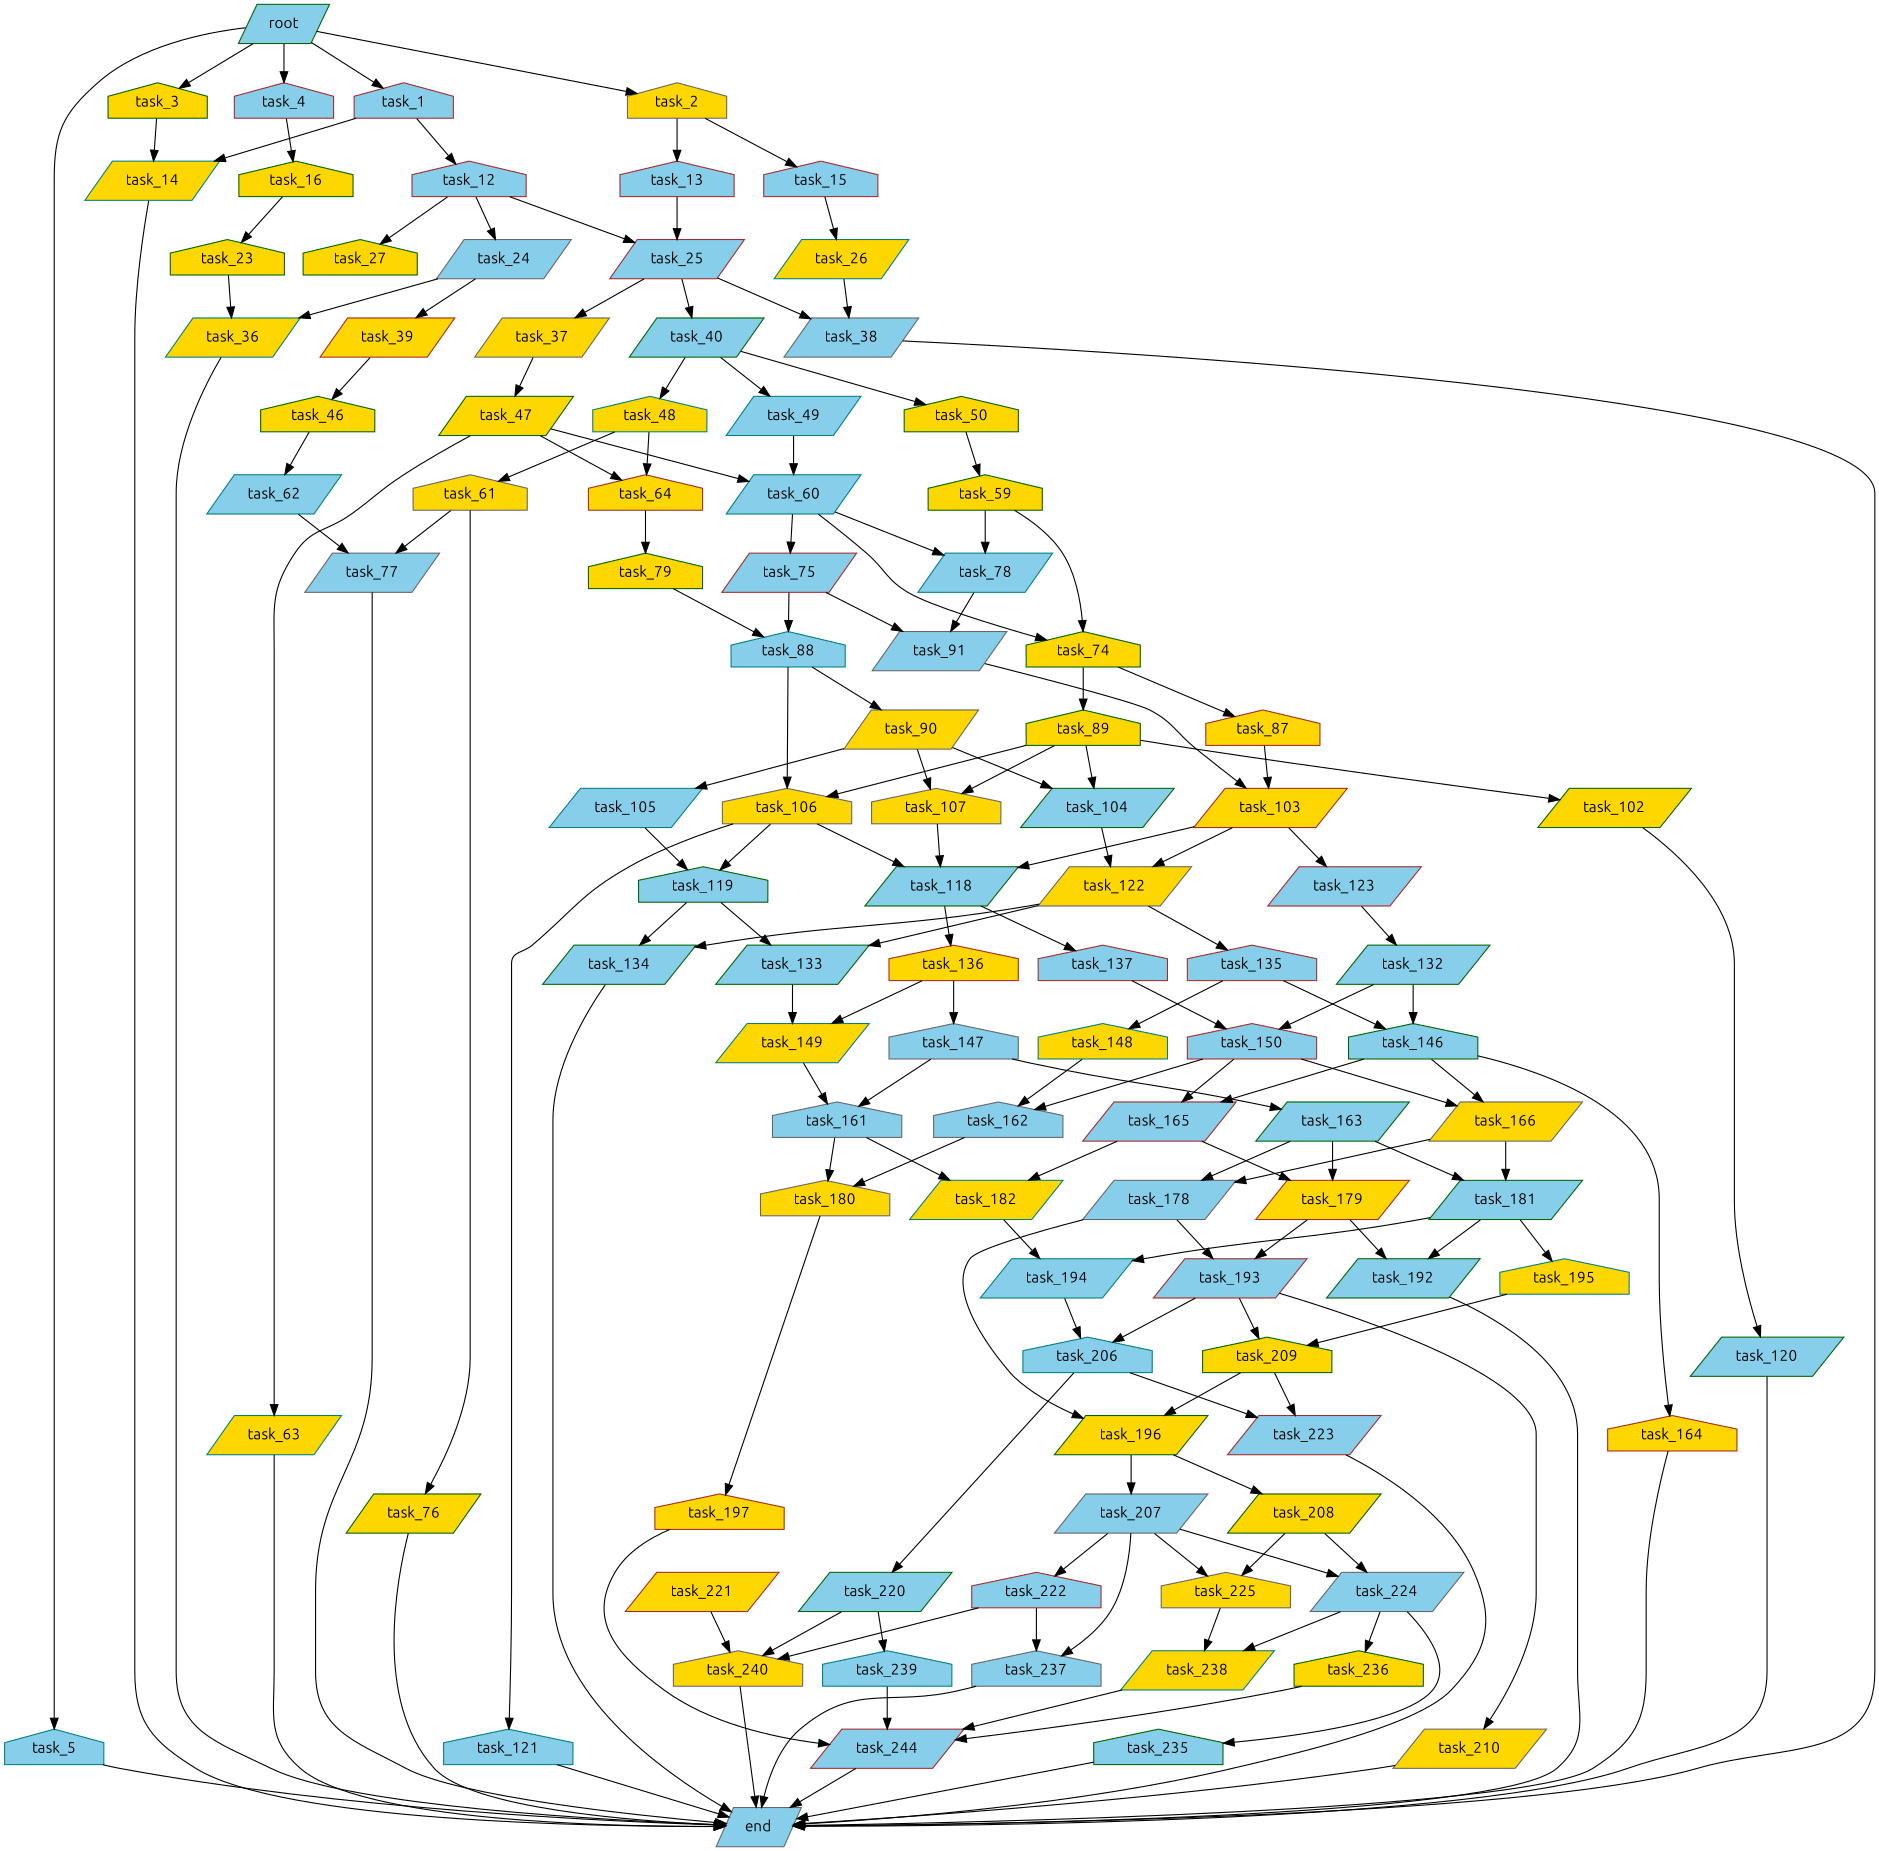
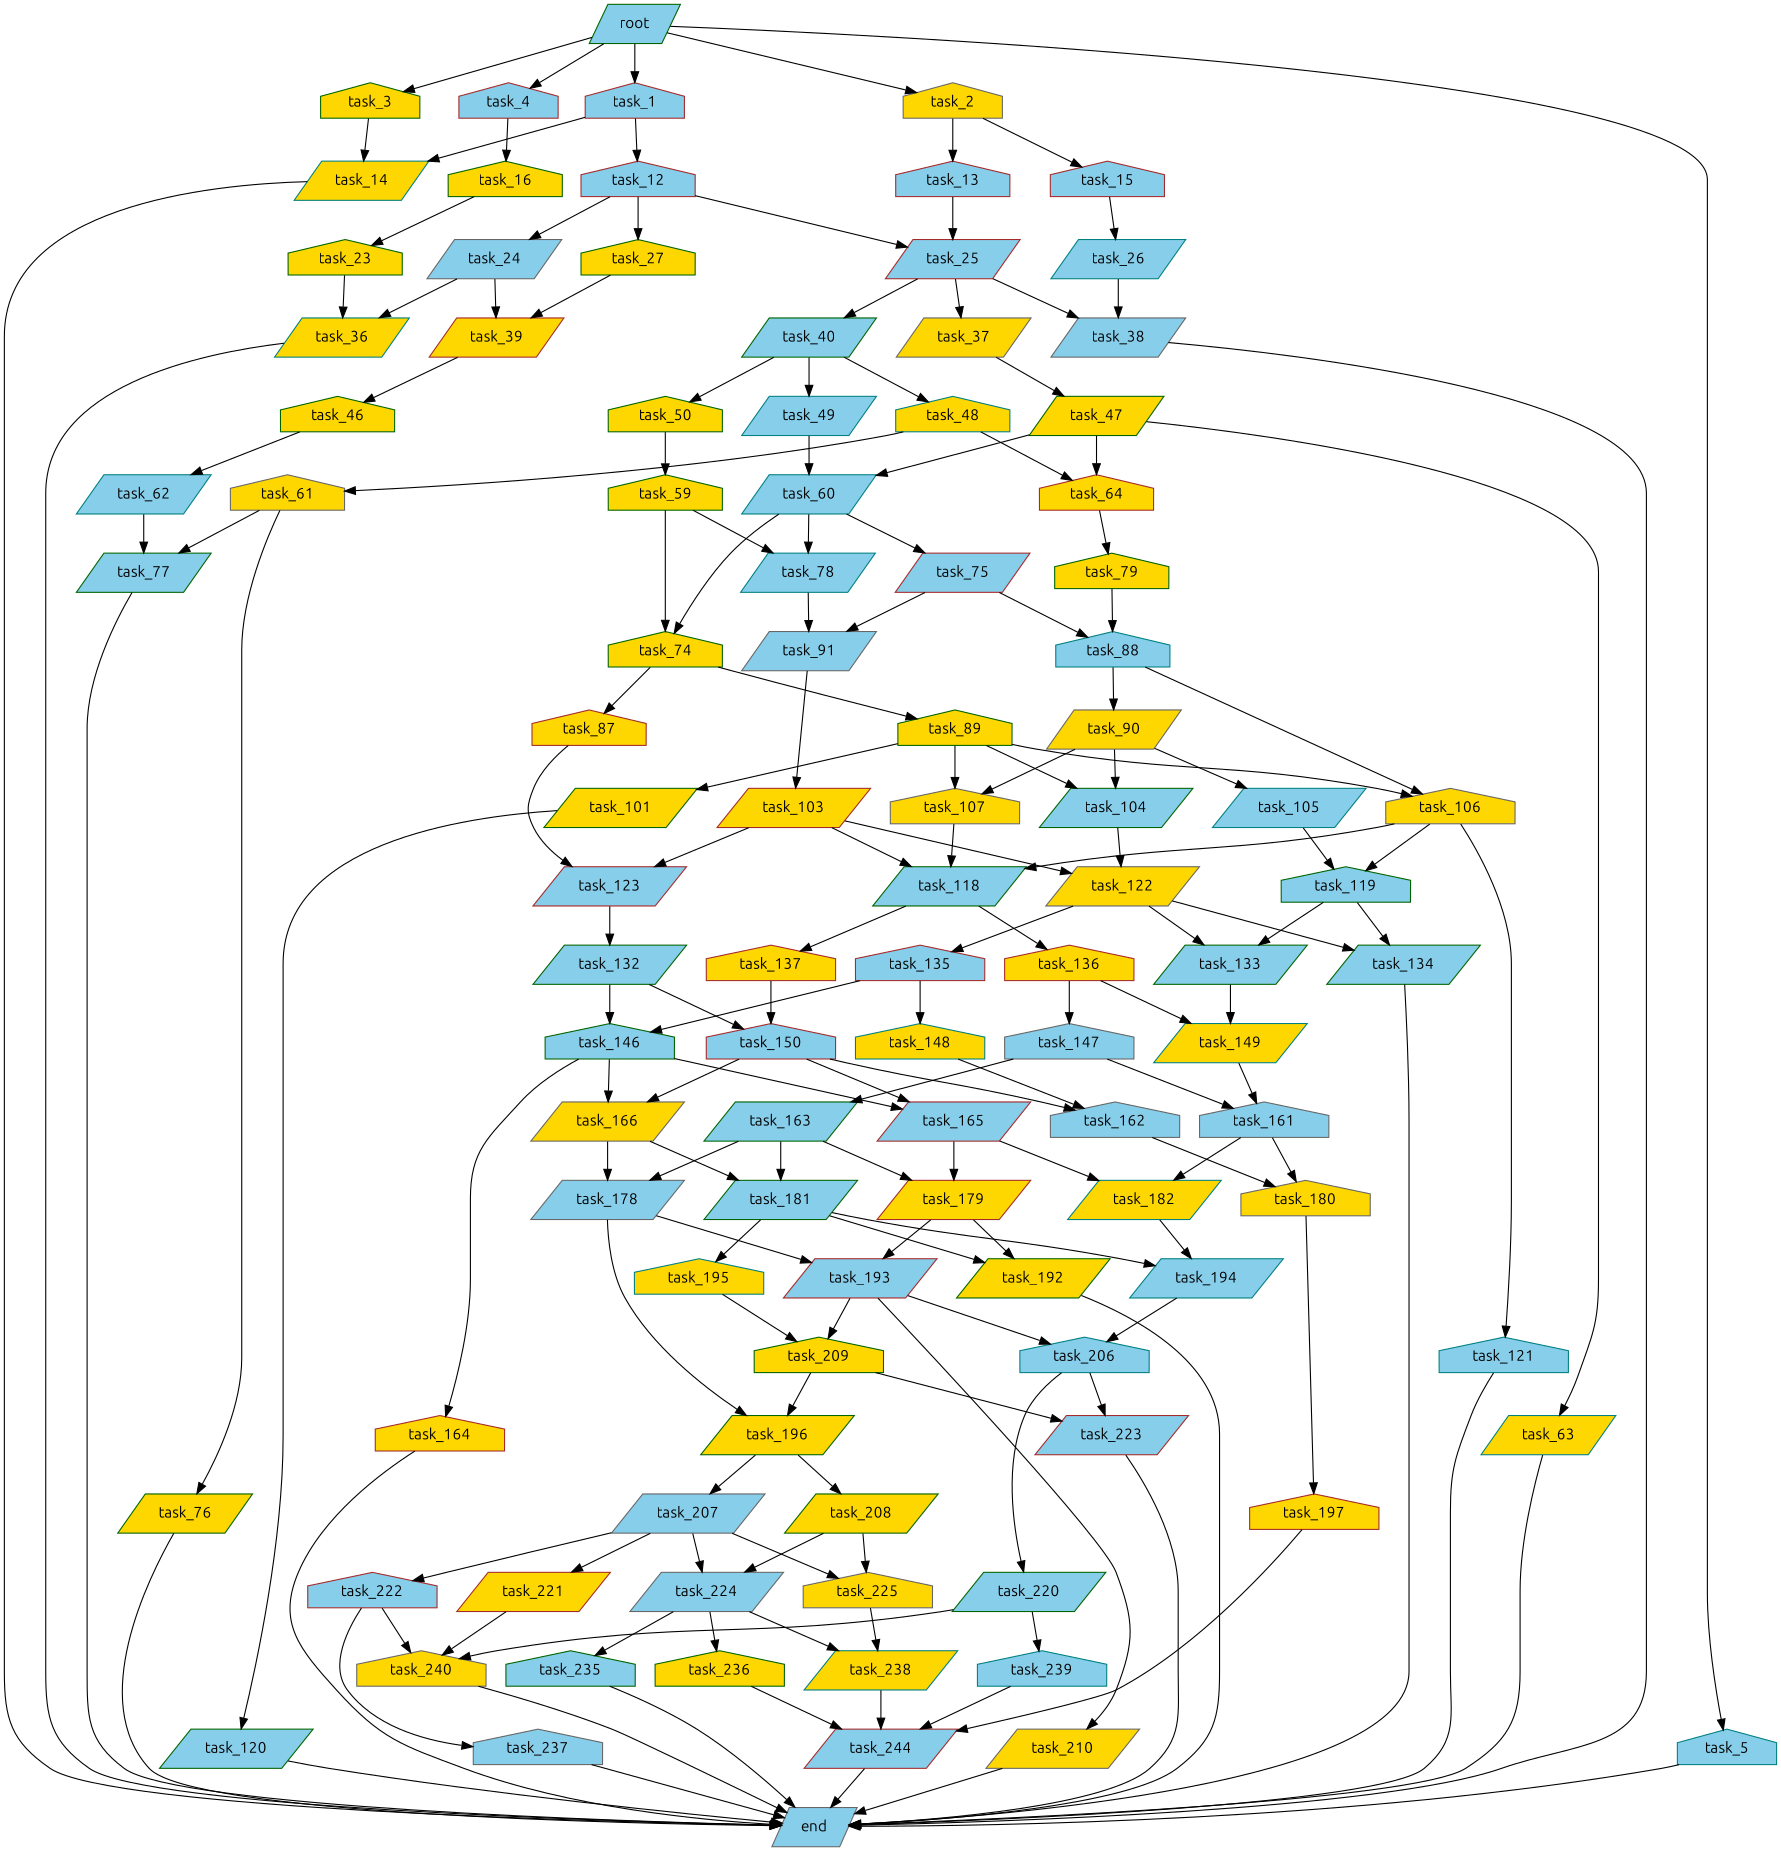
node "task_26": fillcolor gold -> skyblue
edge "task_27" -> "task_39": added
node "task_77": color gray40 -> darkgreen
edge "task_87" -> "task_103": now "task_87" -> "task_123"
node "task_102": label "task_102" -> "task_101"
node "task_137": fillcolor skyblue -> gold
node "task_192": fillcolor skyblue -> gold
edge "task_207" -> "task_237": now "task_207" -> "task_221"
